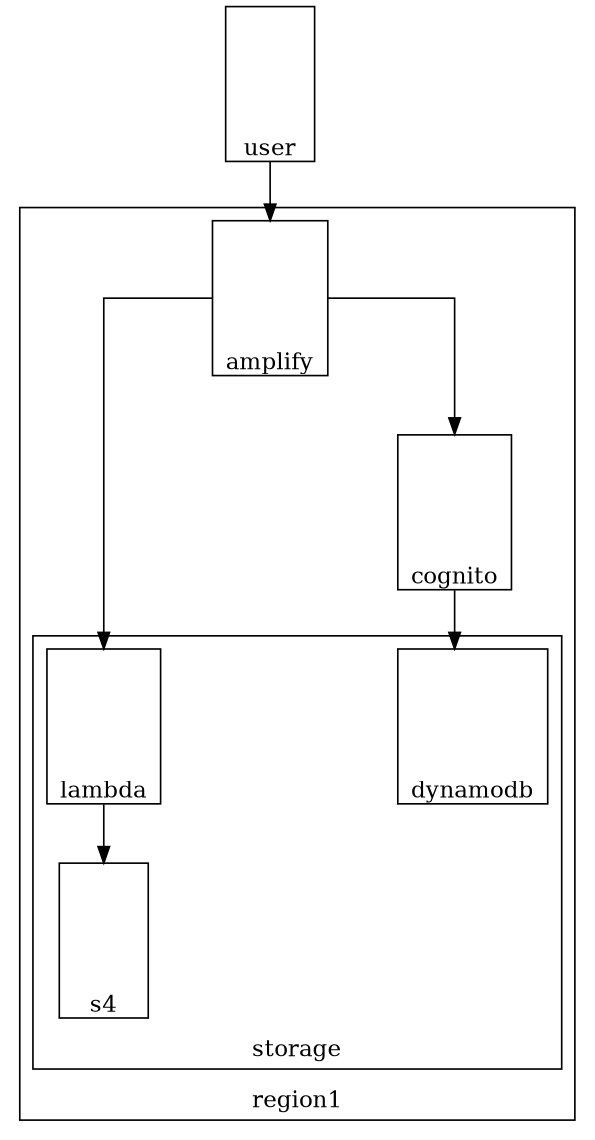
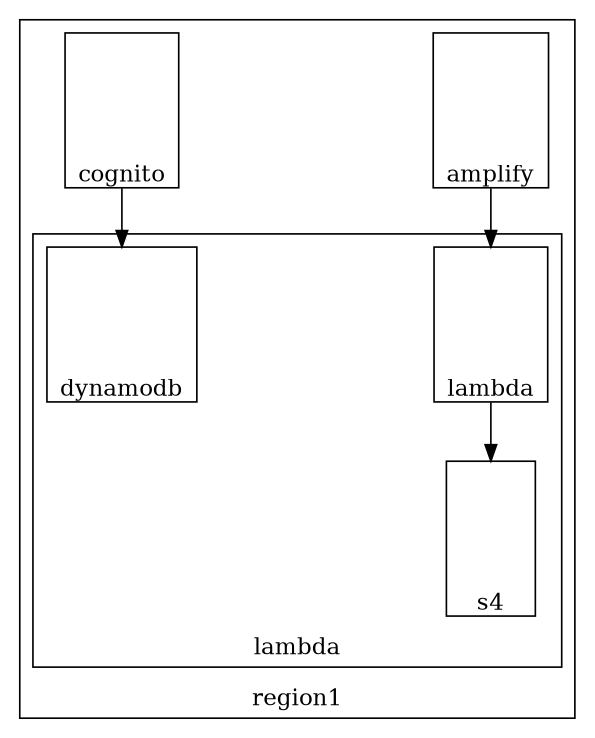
node "user": removed
edge "amplify" -> "cognito": removed
cluster "storage": label "storage" -> "lambda"
